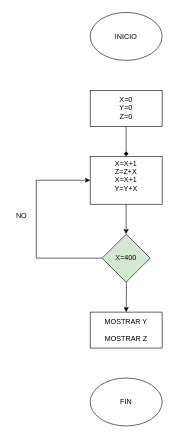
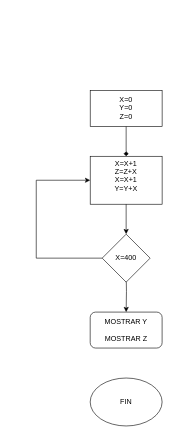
node "INICIO": removed
node "NO": removed
node "X=400": fillcolor #d5e8d4 -> #ffffff
node "MOSTRAR Y MOSTRAR Z": shape rectangle -> rounded rectangle
